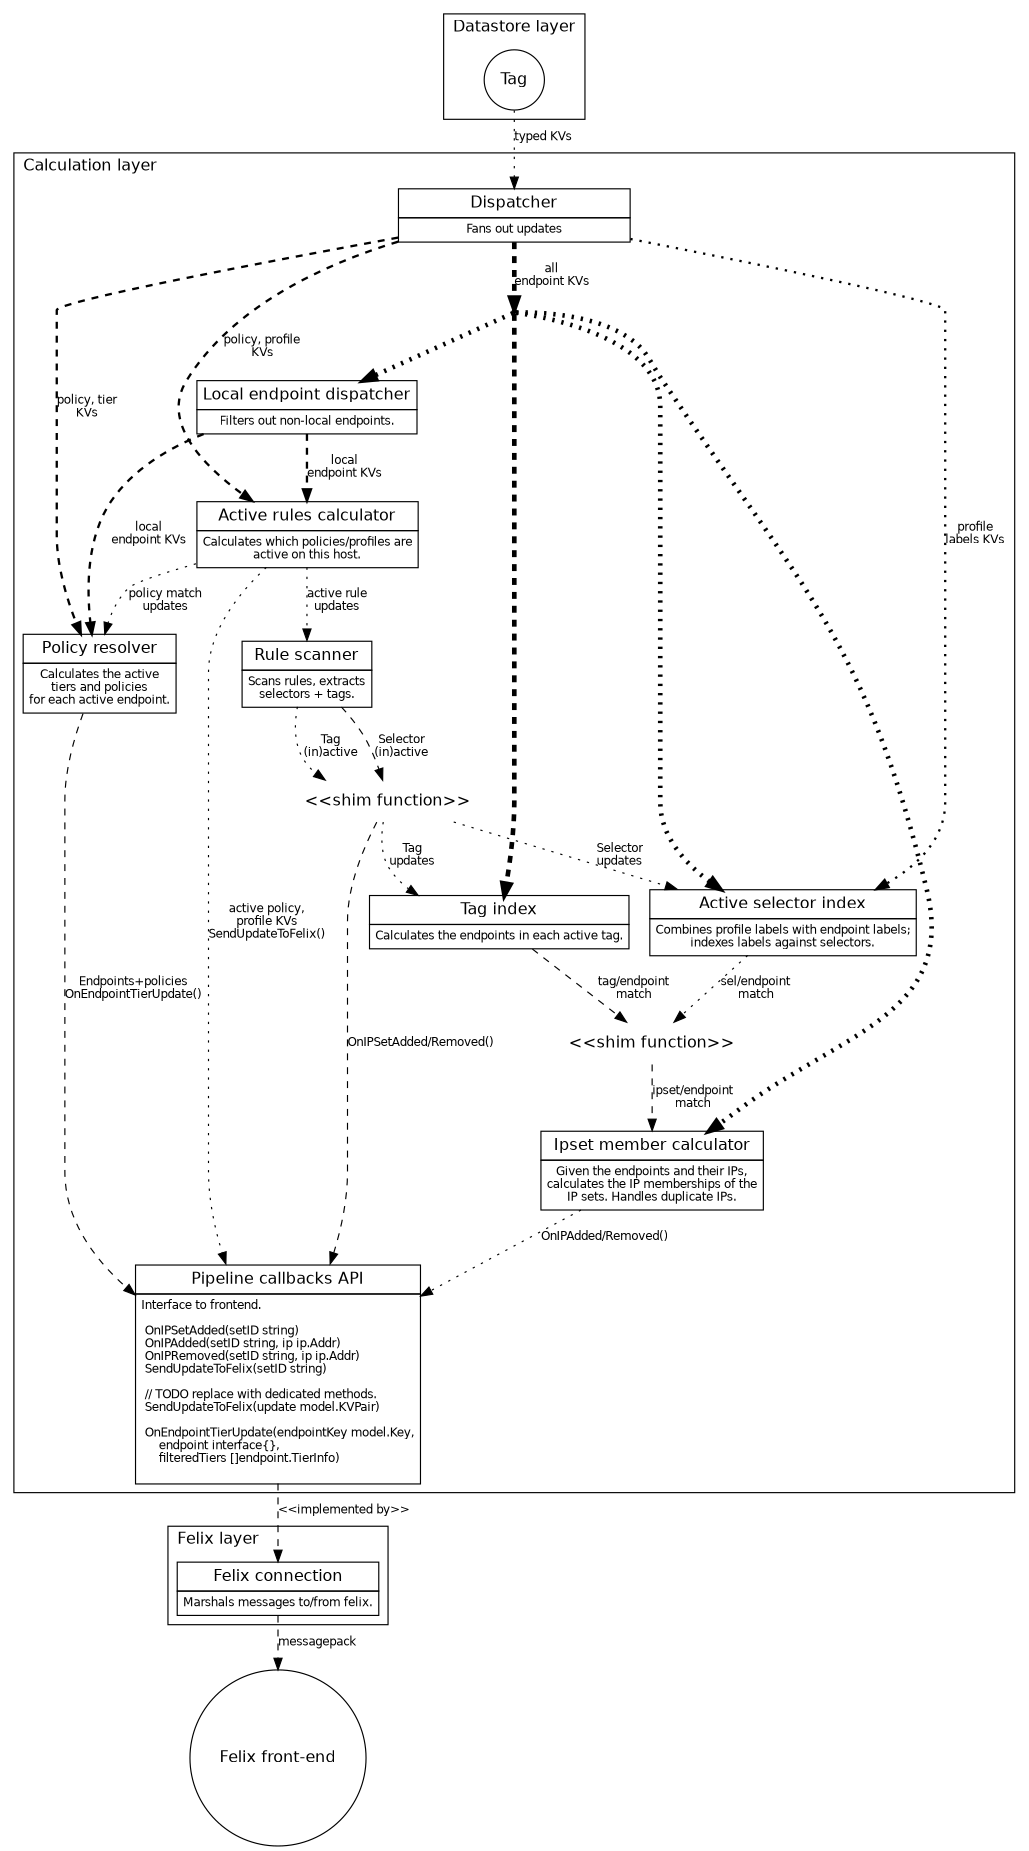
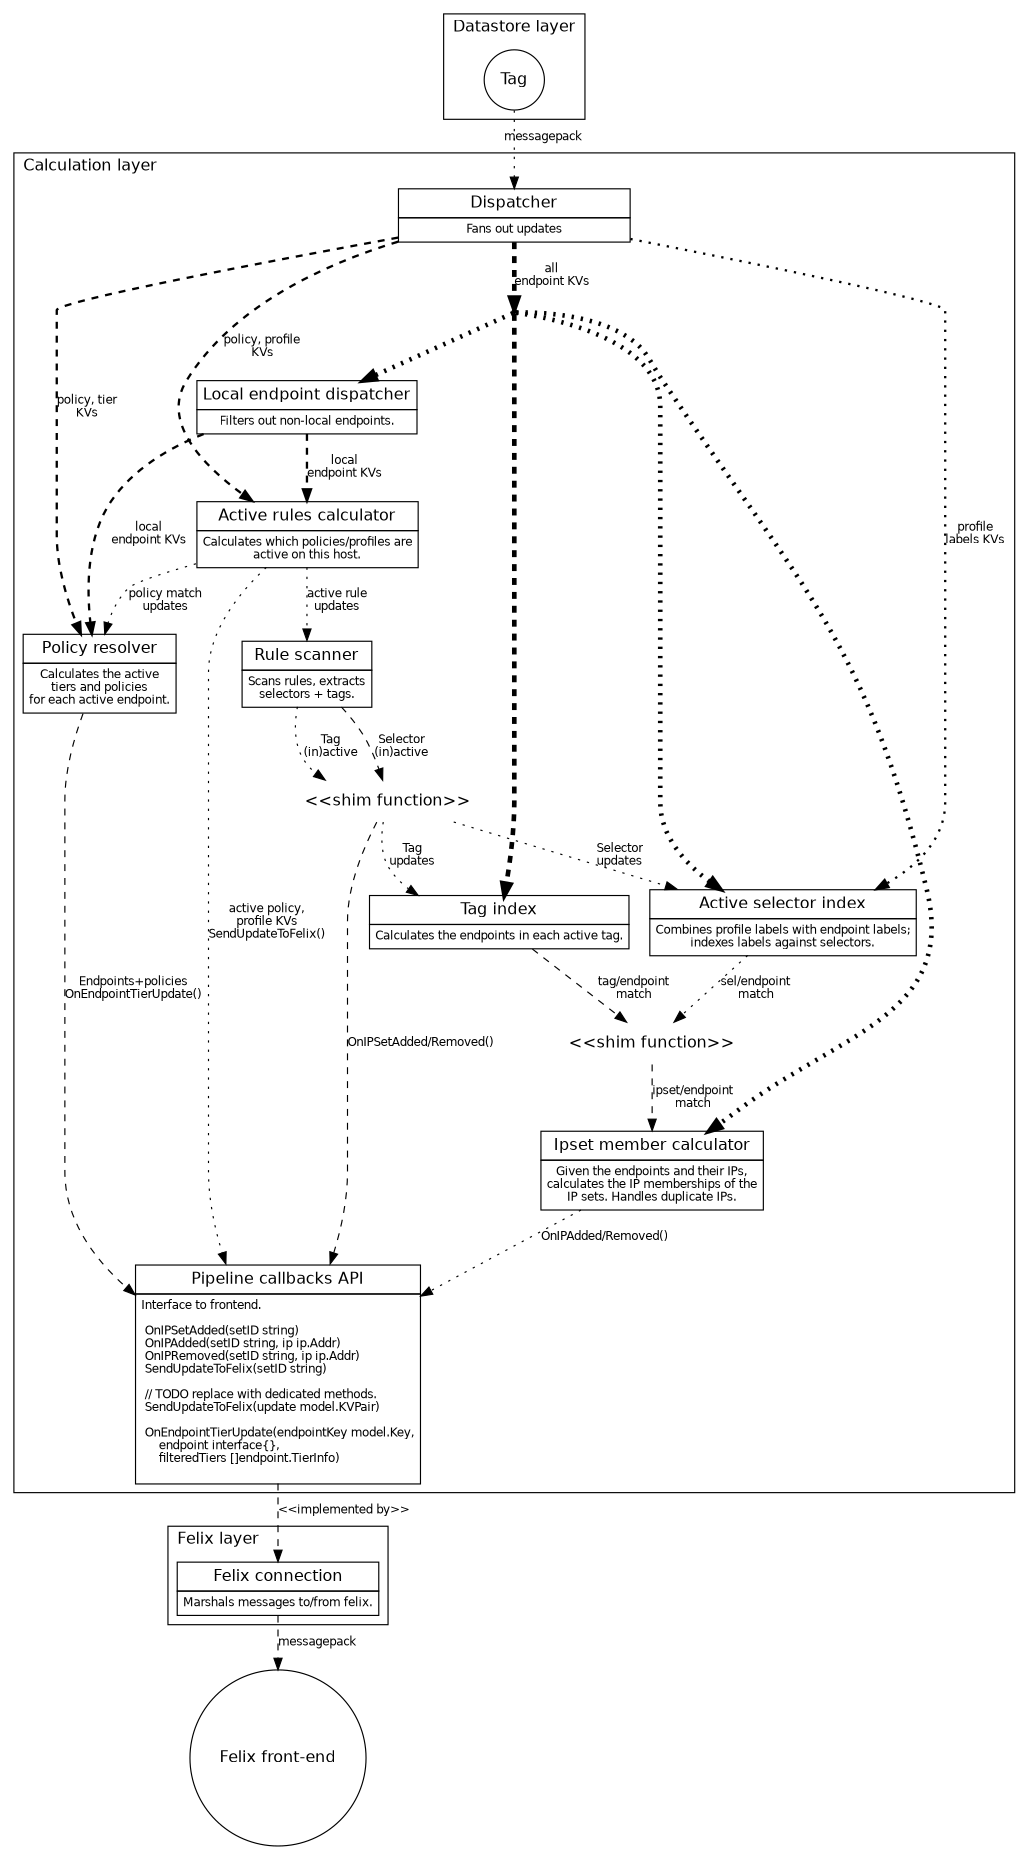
edge "Tag" -> "Dispatcher": label "typed KVs" -> "messagepack"
